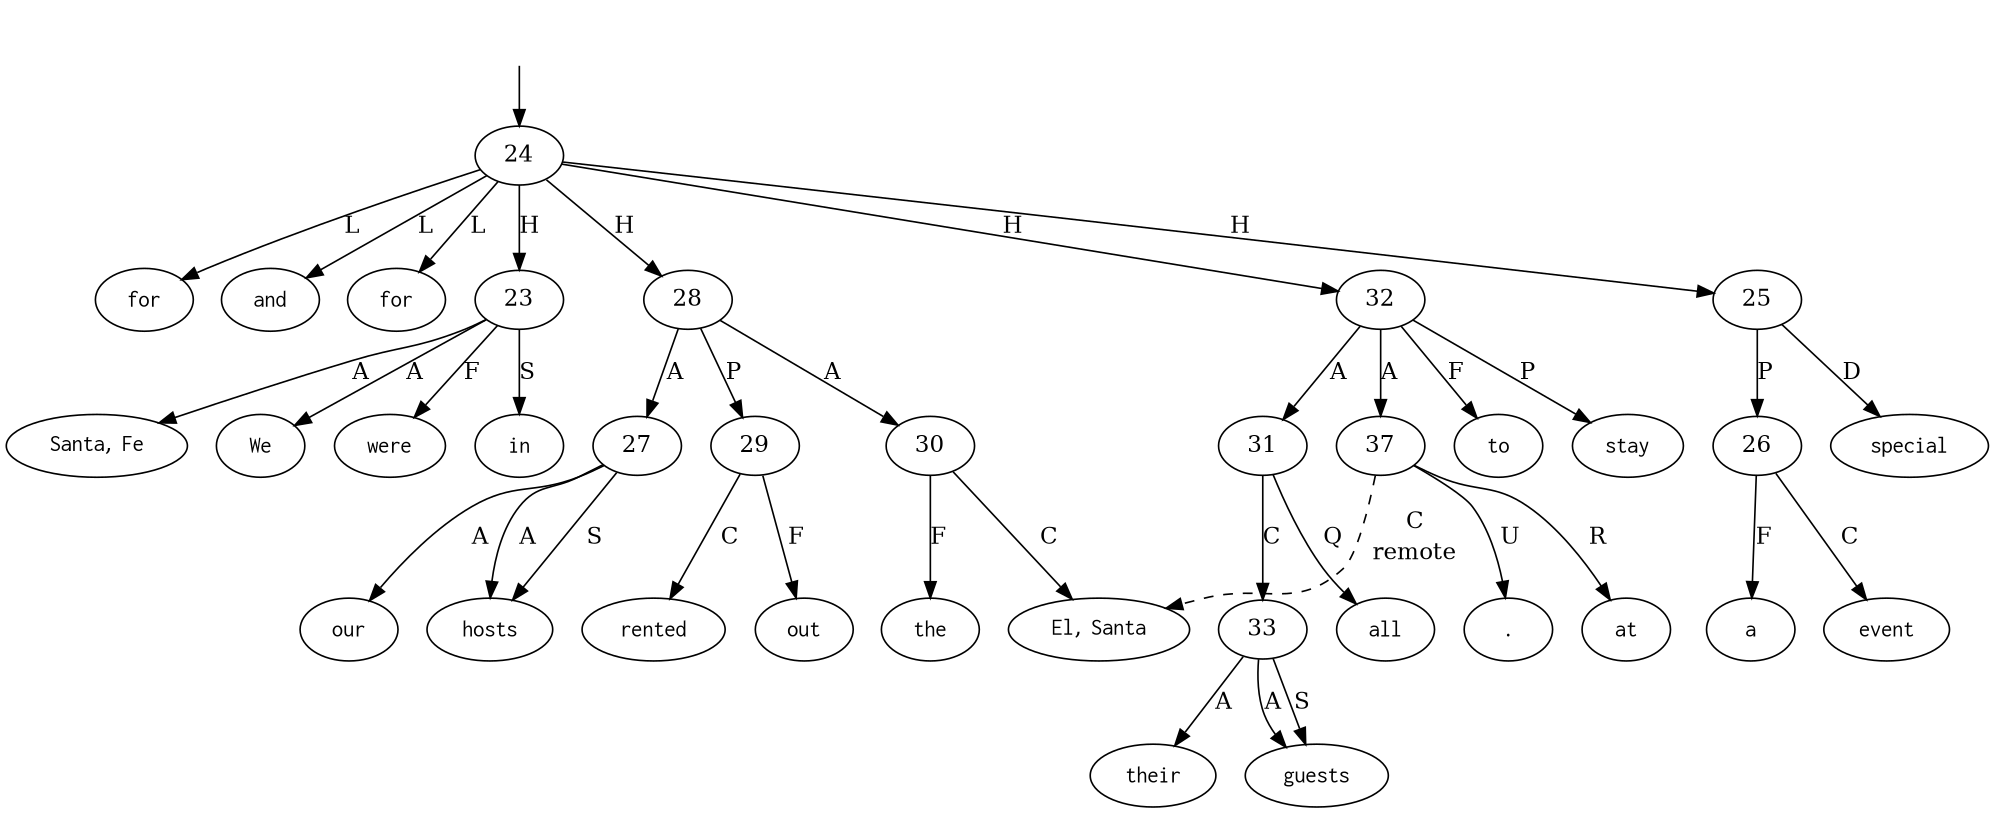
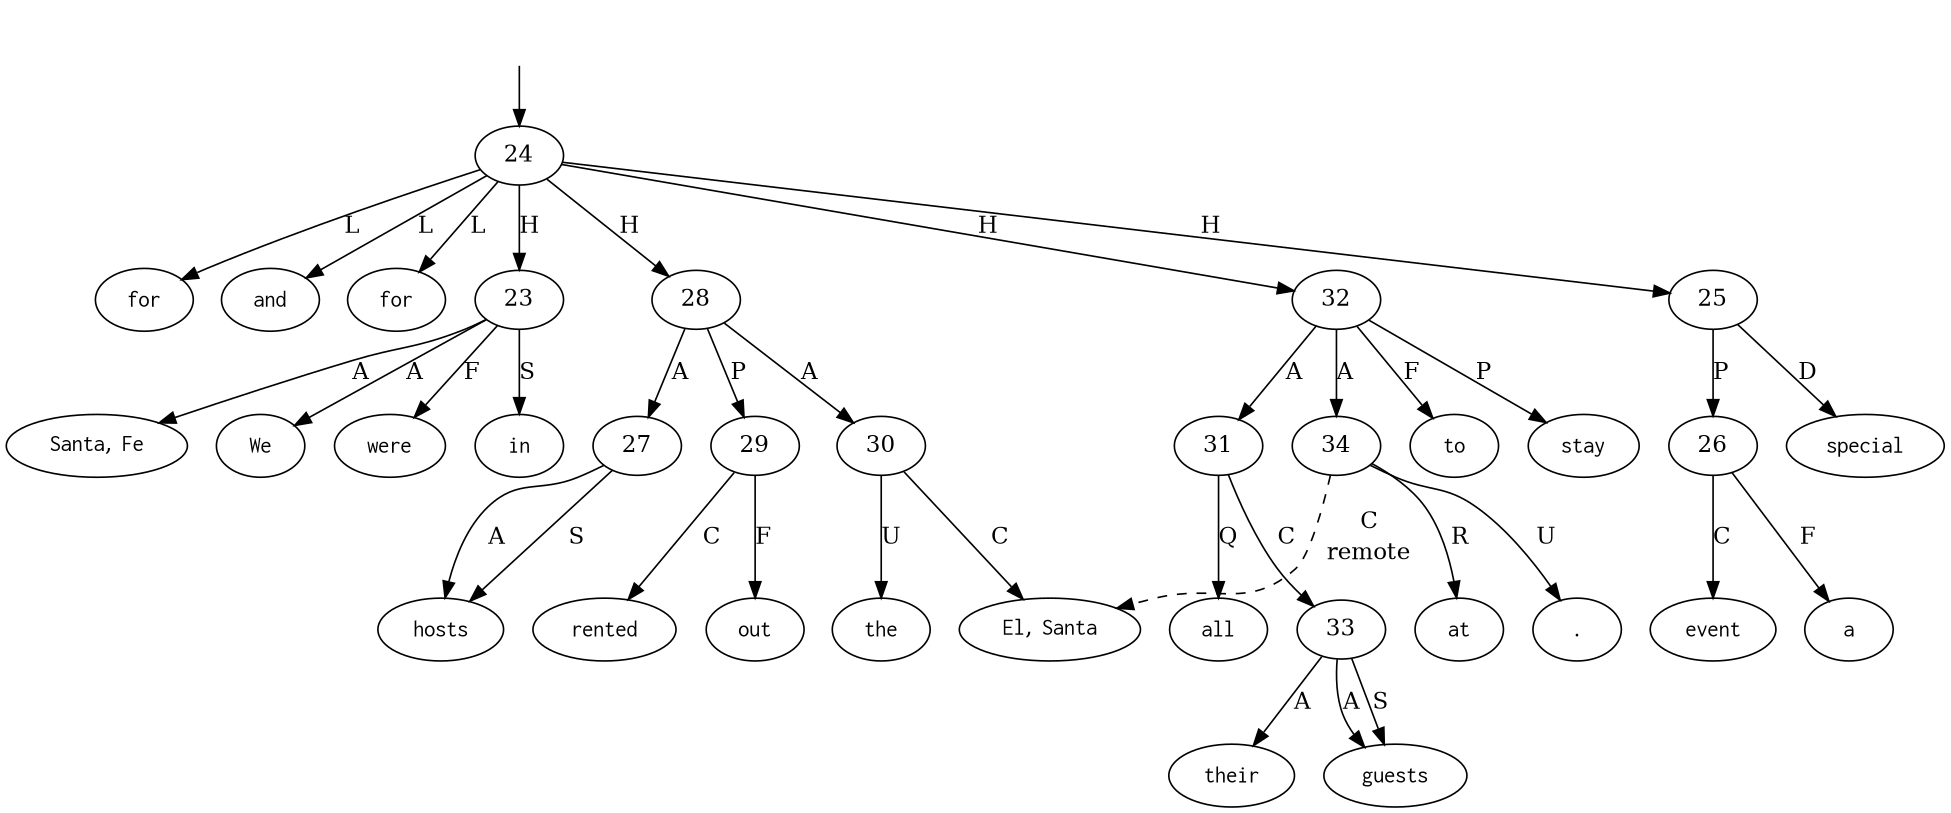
node "37": label "37" -> "34"
edge "30" -> "the": label "F" -> "U"
node "our": removed
